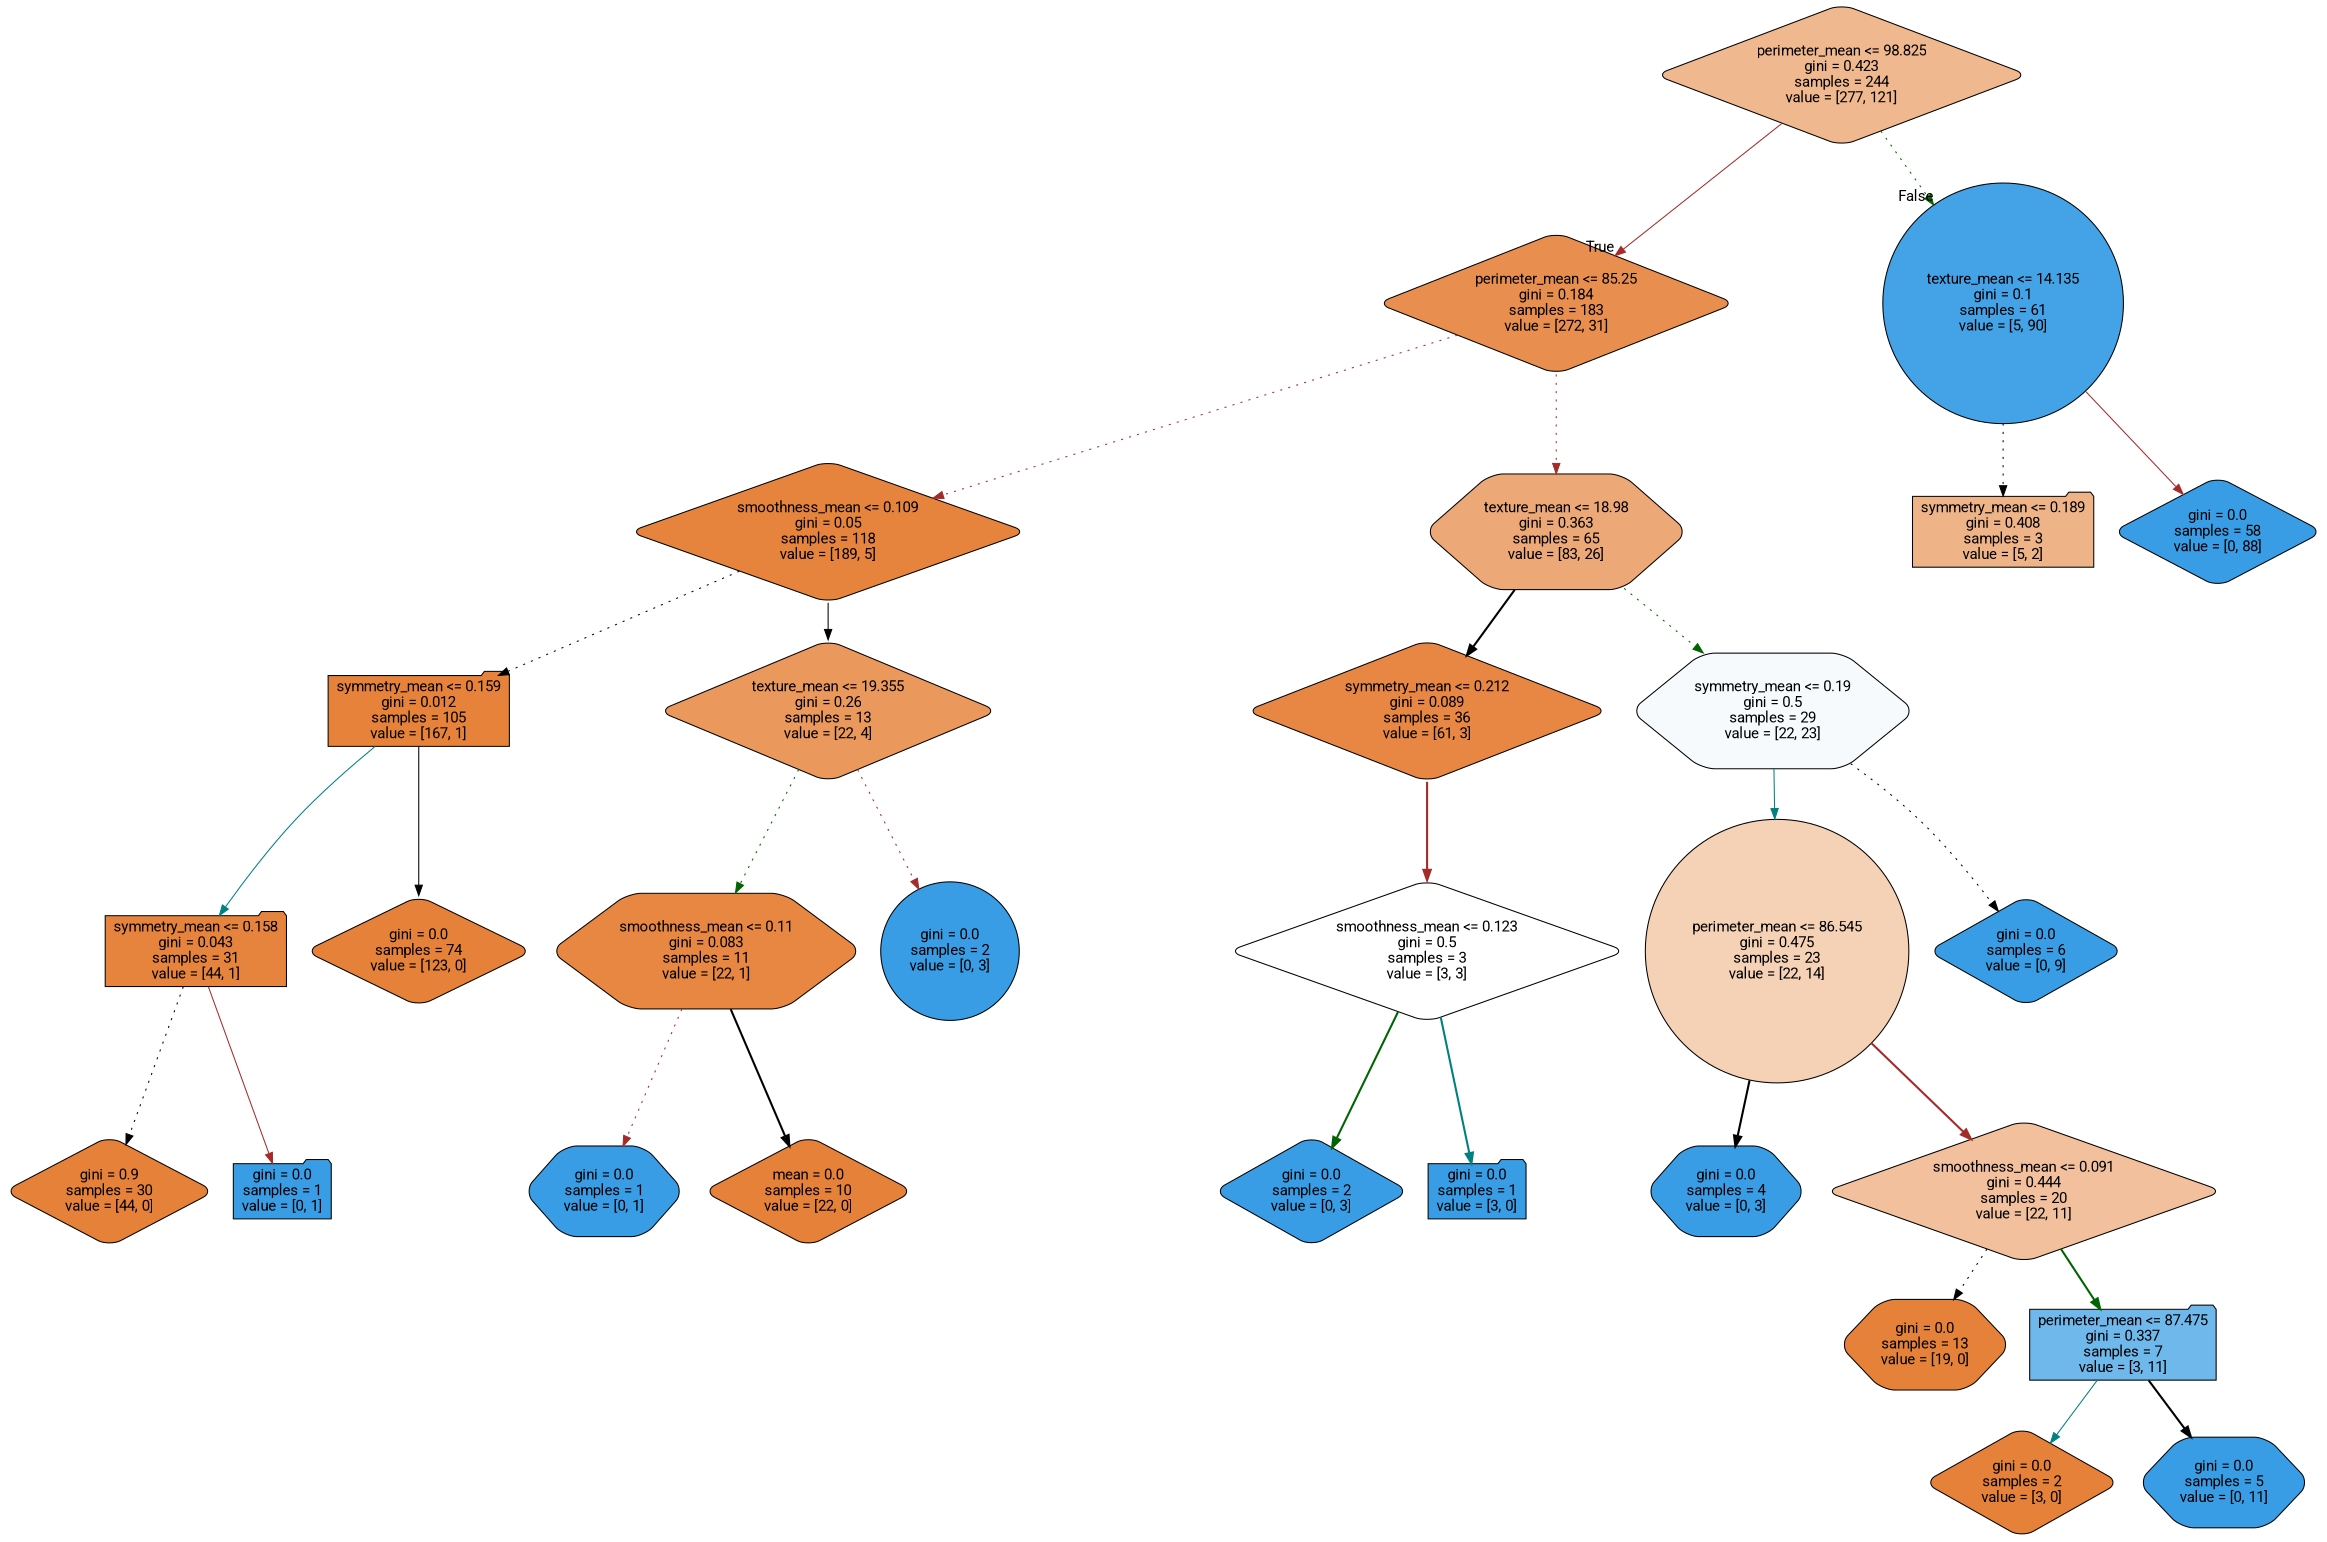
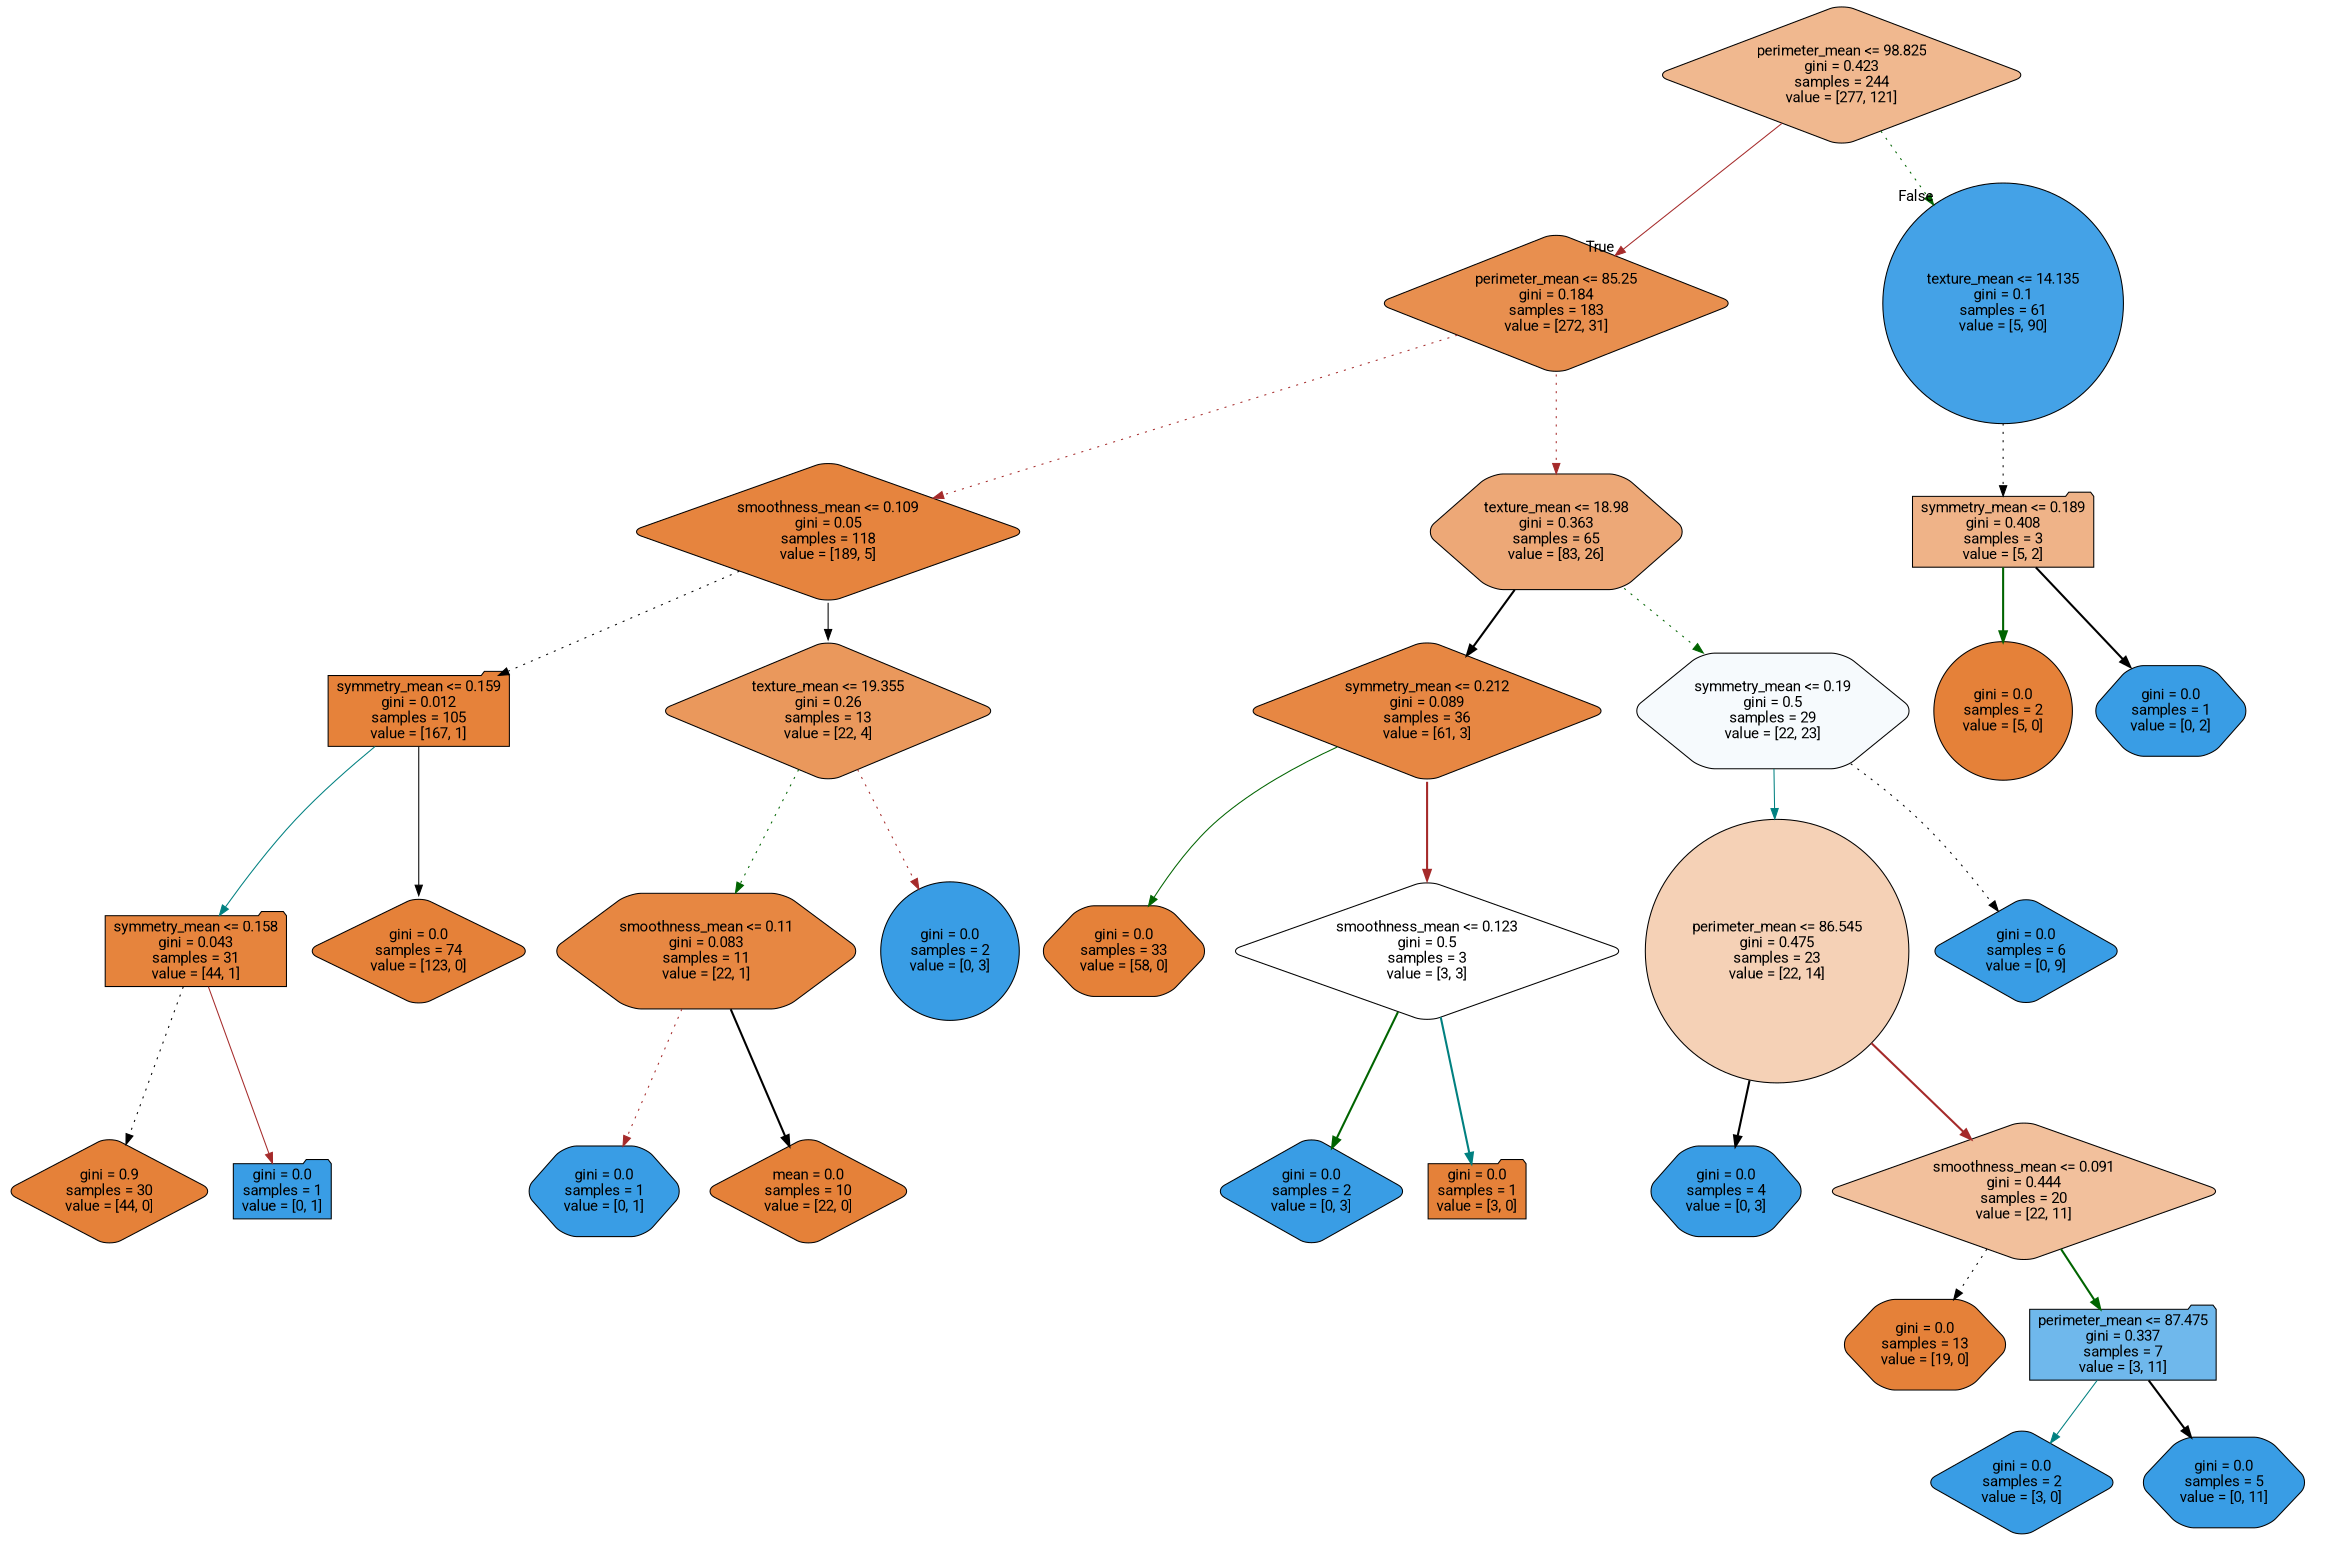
node "gini = 0.0 samples = 58 value = [0, 88]": removed
node "gini = 0.0 samples = 2 value = [5, 0]": added
node "gini = 0.0 samples = 1 value = [0, 2]": added
node "gini = 0.0 samples = 33 value = [58, 0]": added
node "gini = 0.0 samples = 1 value = [3, 0]": fillcolor #399de5ff -> #e58139ff
node "gini = 0.0 samples = 2 value = [3, 0]": fillcolor #e58139ff -> #399de5ff
